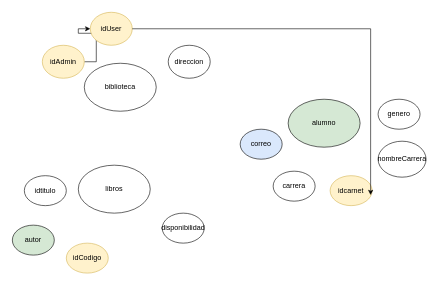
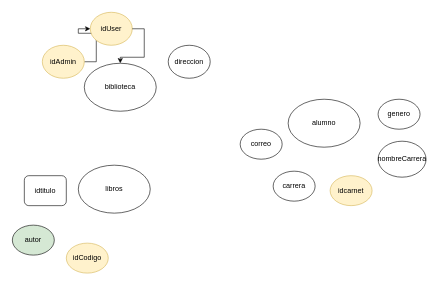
edge "idUser" -> "idcarnet": now "idUser" -> "biblioteca"
node "alumno": fillcolor #d5e8d4 -> #ffffff
node "correo": fillcolor #dae8fc -> #ffffff
node "idtitulo": shape ellipse -> rounded rectangle
node "disponibilidad": removed
